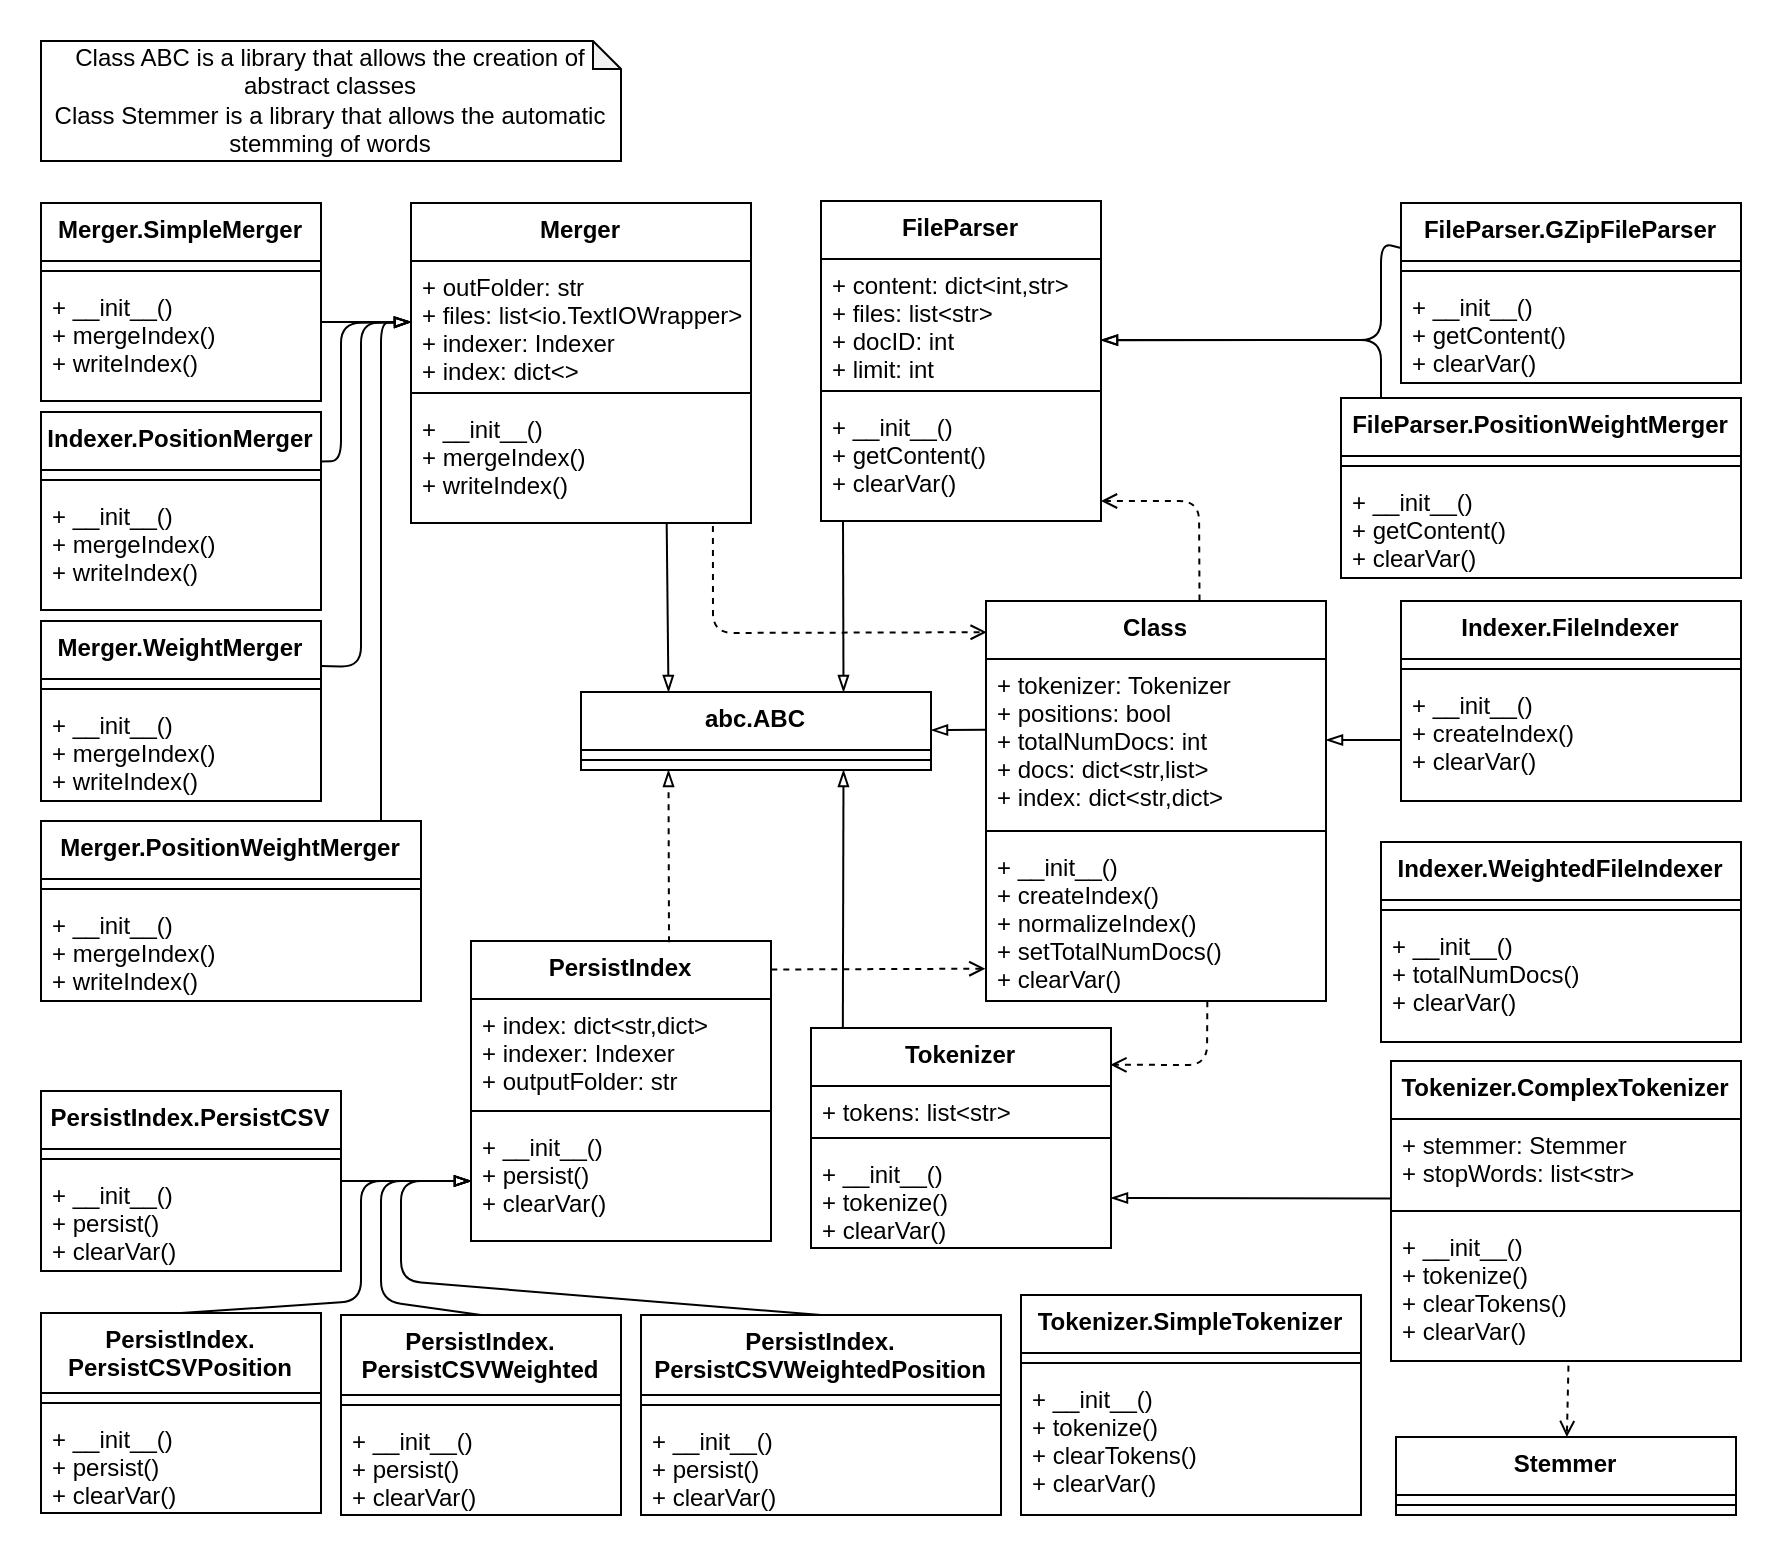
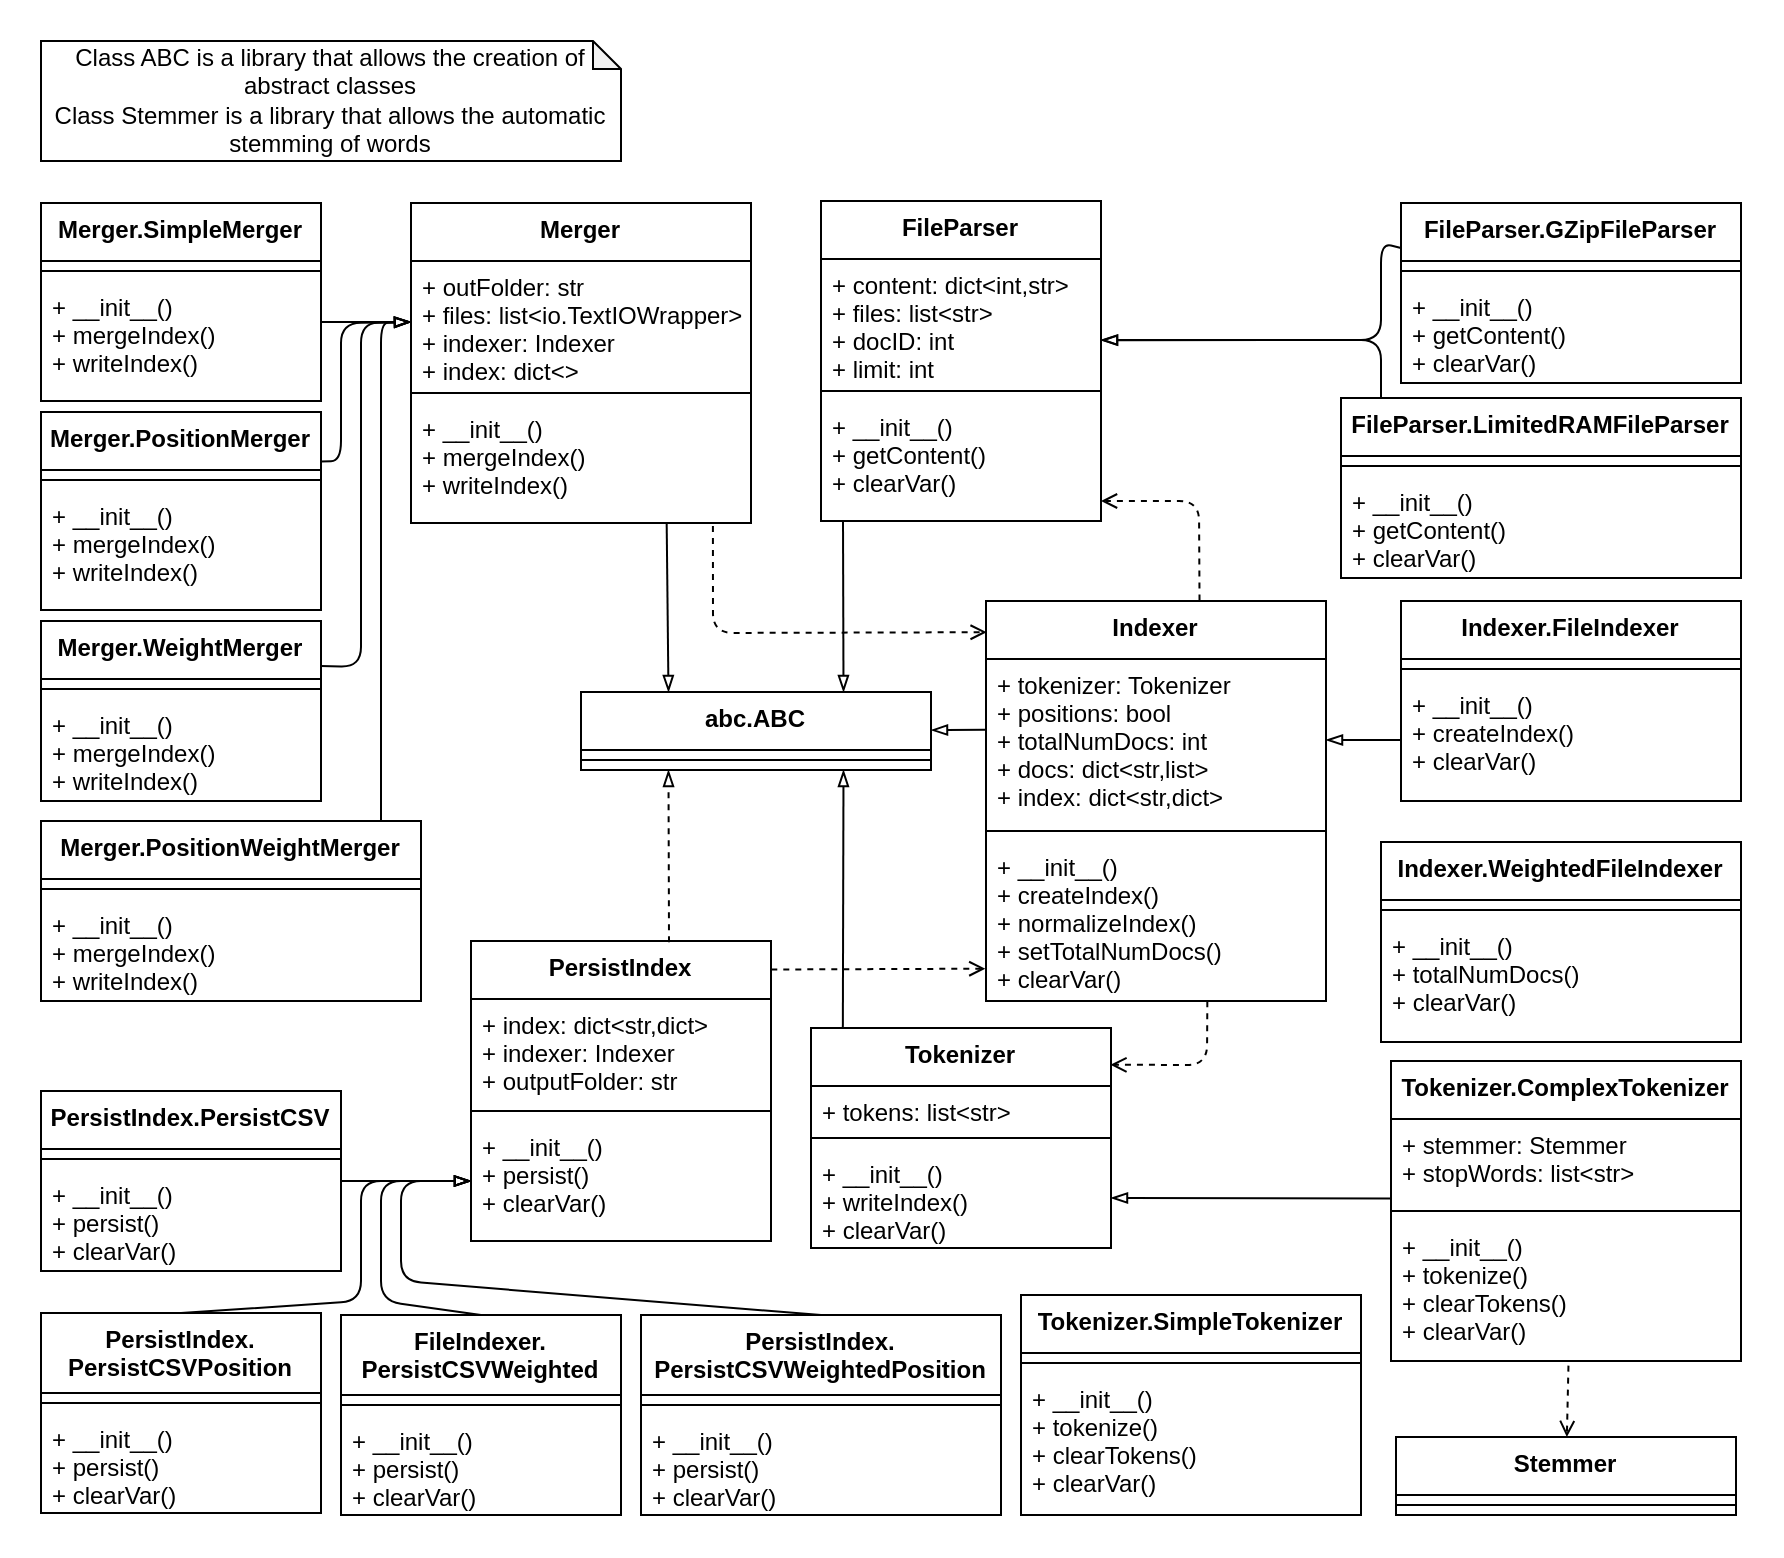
node "FileParser.PositionWeightMerger": label "FileParser.PositionWeightMerger" -> "FileParser.LimitedRAMFileParser"
node "Indexer.PositionMerger": label "Indexer.PositionMerger" -> "Merger.PositionMerger"
node "Class": label "Class" -> "Indexer"
node "+ __init__() + tokenize() + clearVar()": label "+ __init__() + tokenize() + clearVar()" -> "+ __init__() + writeIndex() + clearVar()"
node "PersistIndex. PersistCSVWeighted": label "PersistIndex. PersistCSVWeighted" -> "FileIndexer. PersistCSVWeighted"
